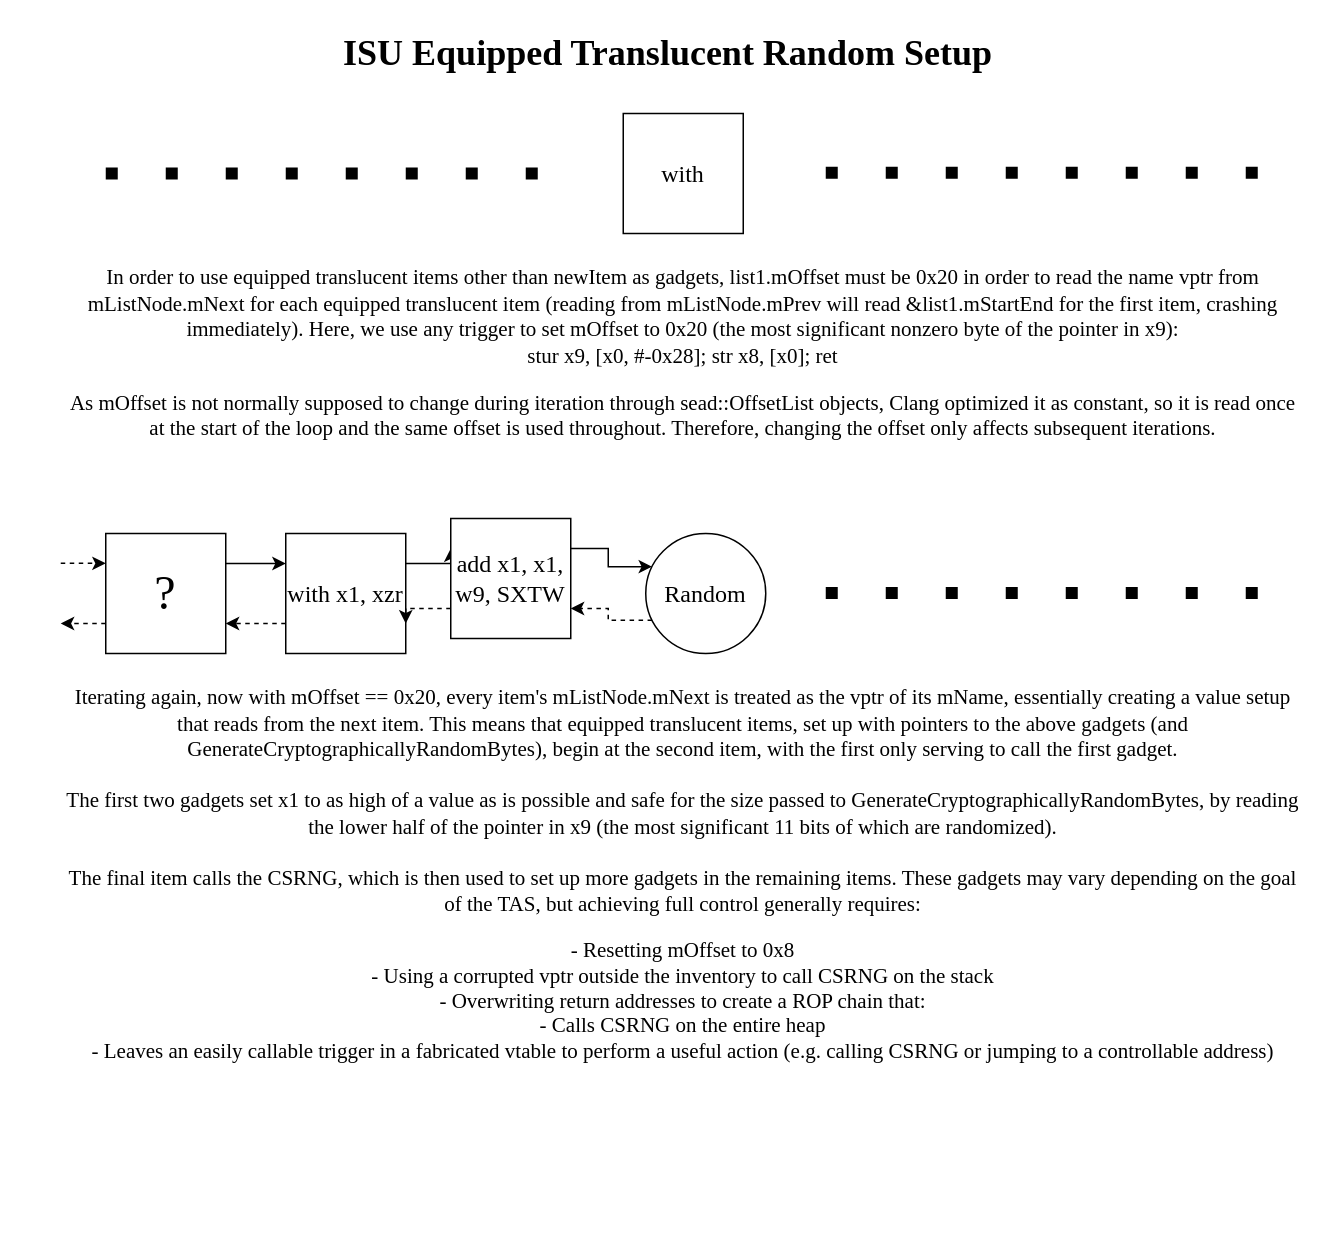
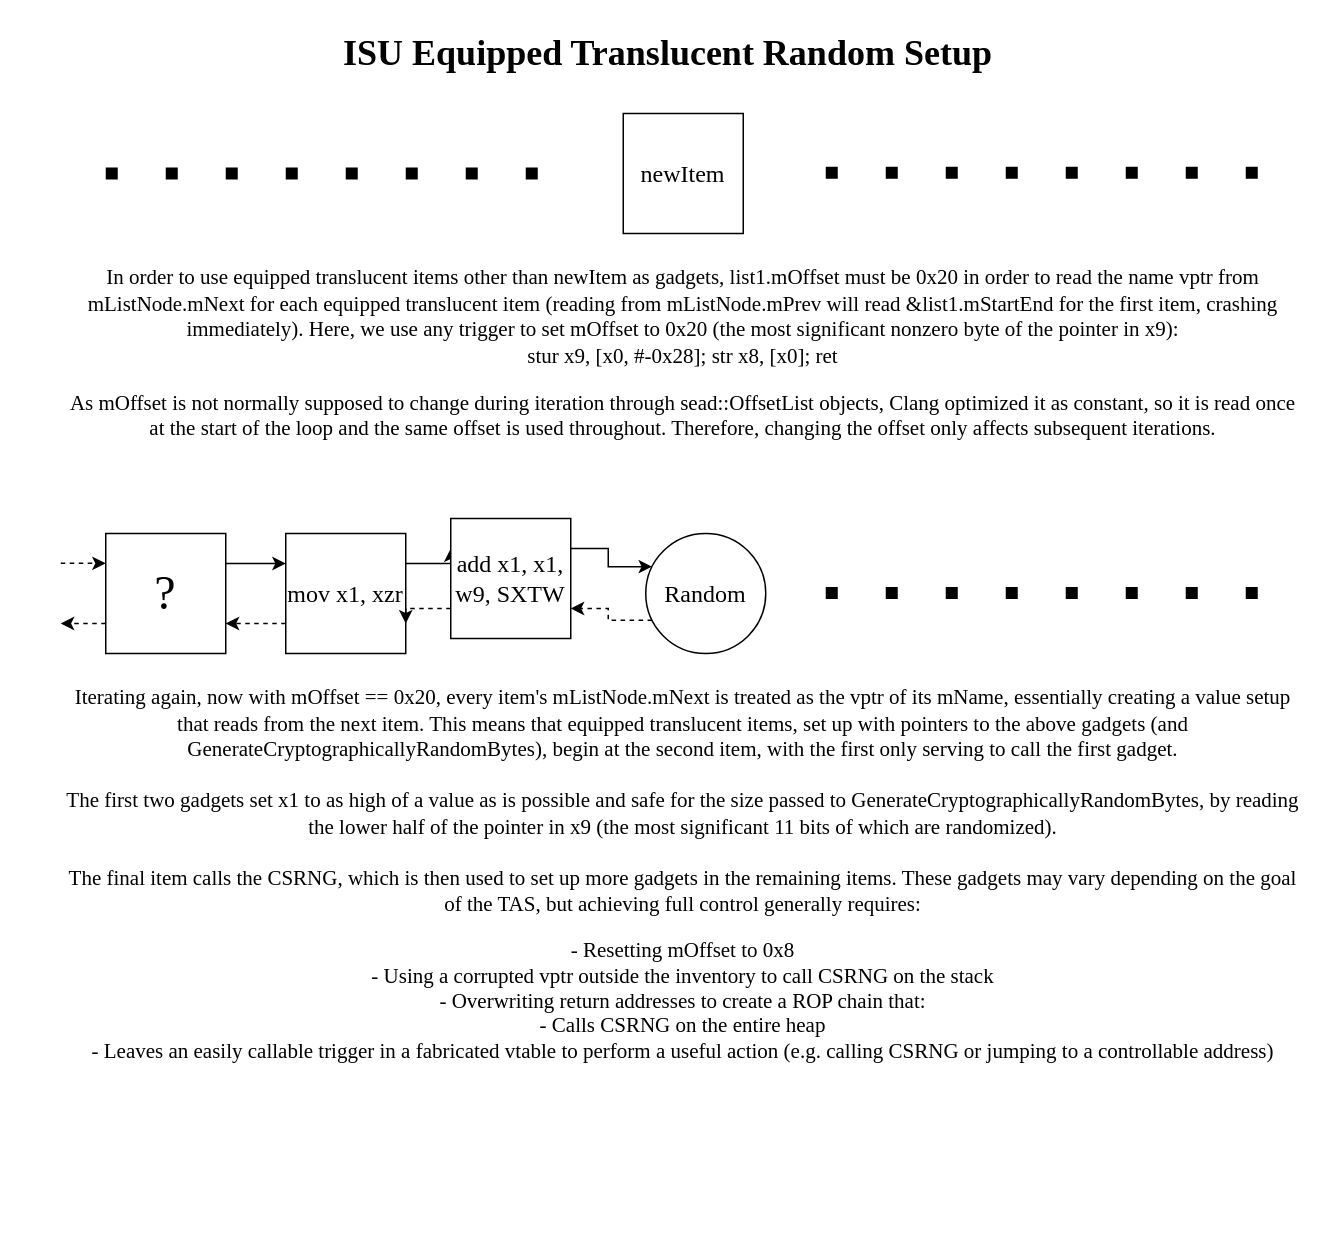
node "with": label "with" -> "newItem"
node "with x1, xzr": label "with x1, xzr" -> "mov x1, xzr"
